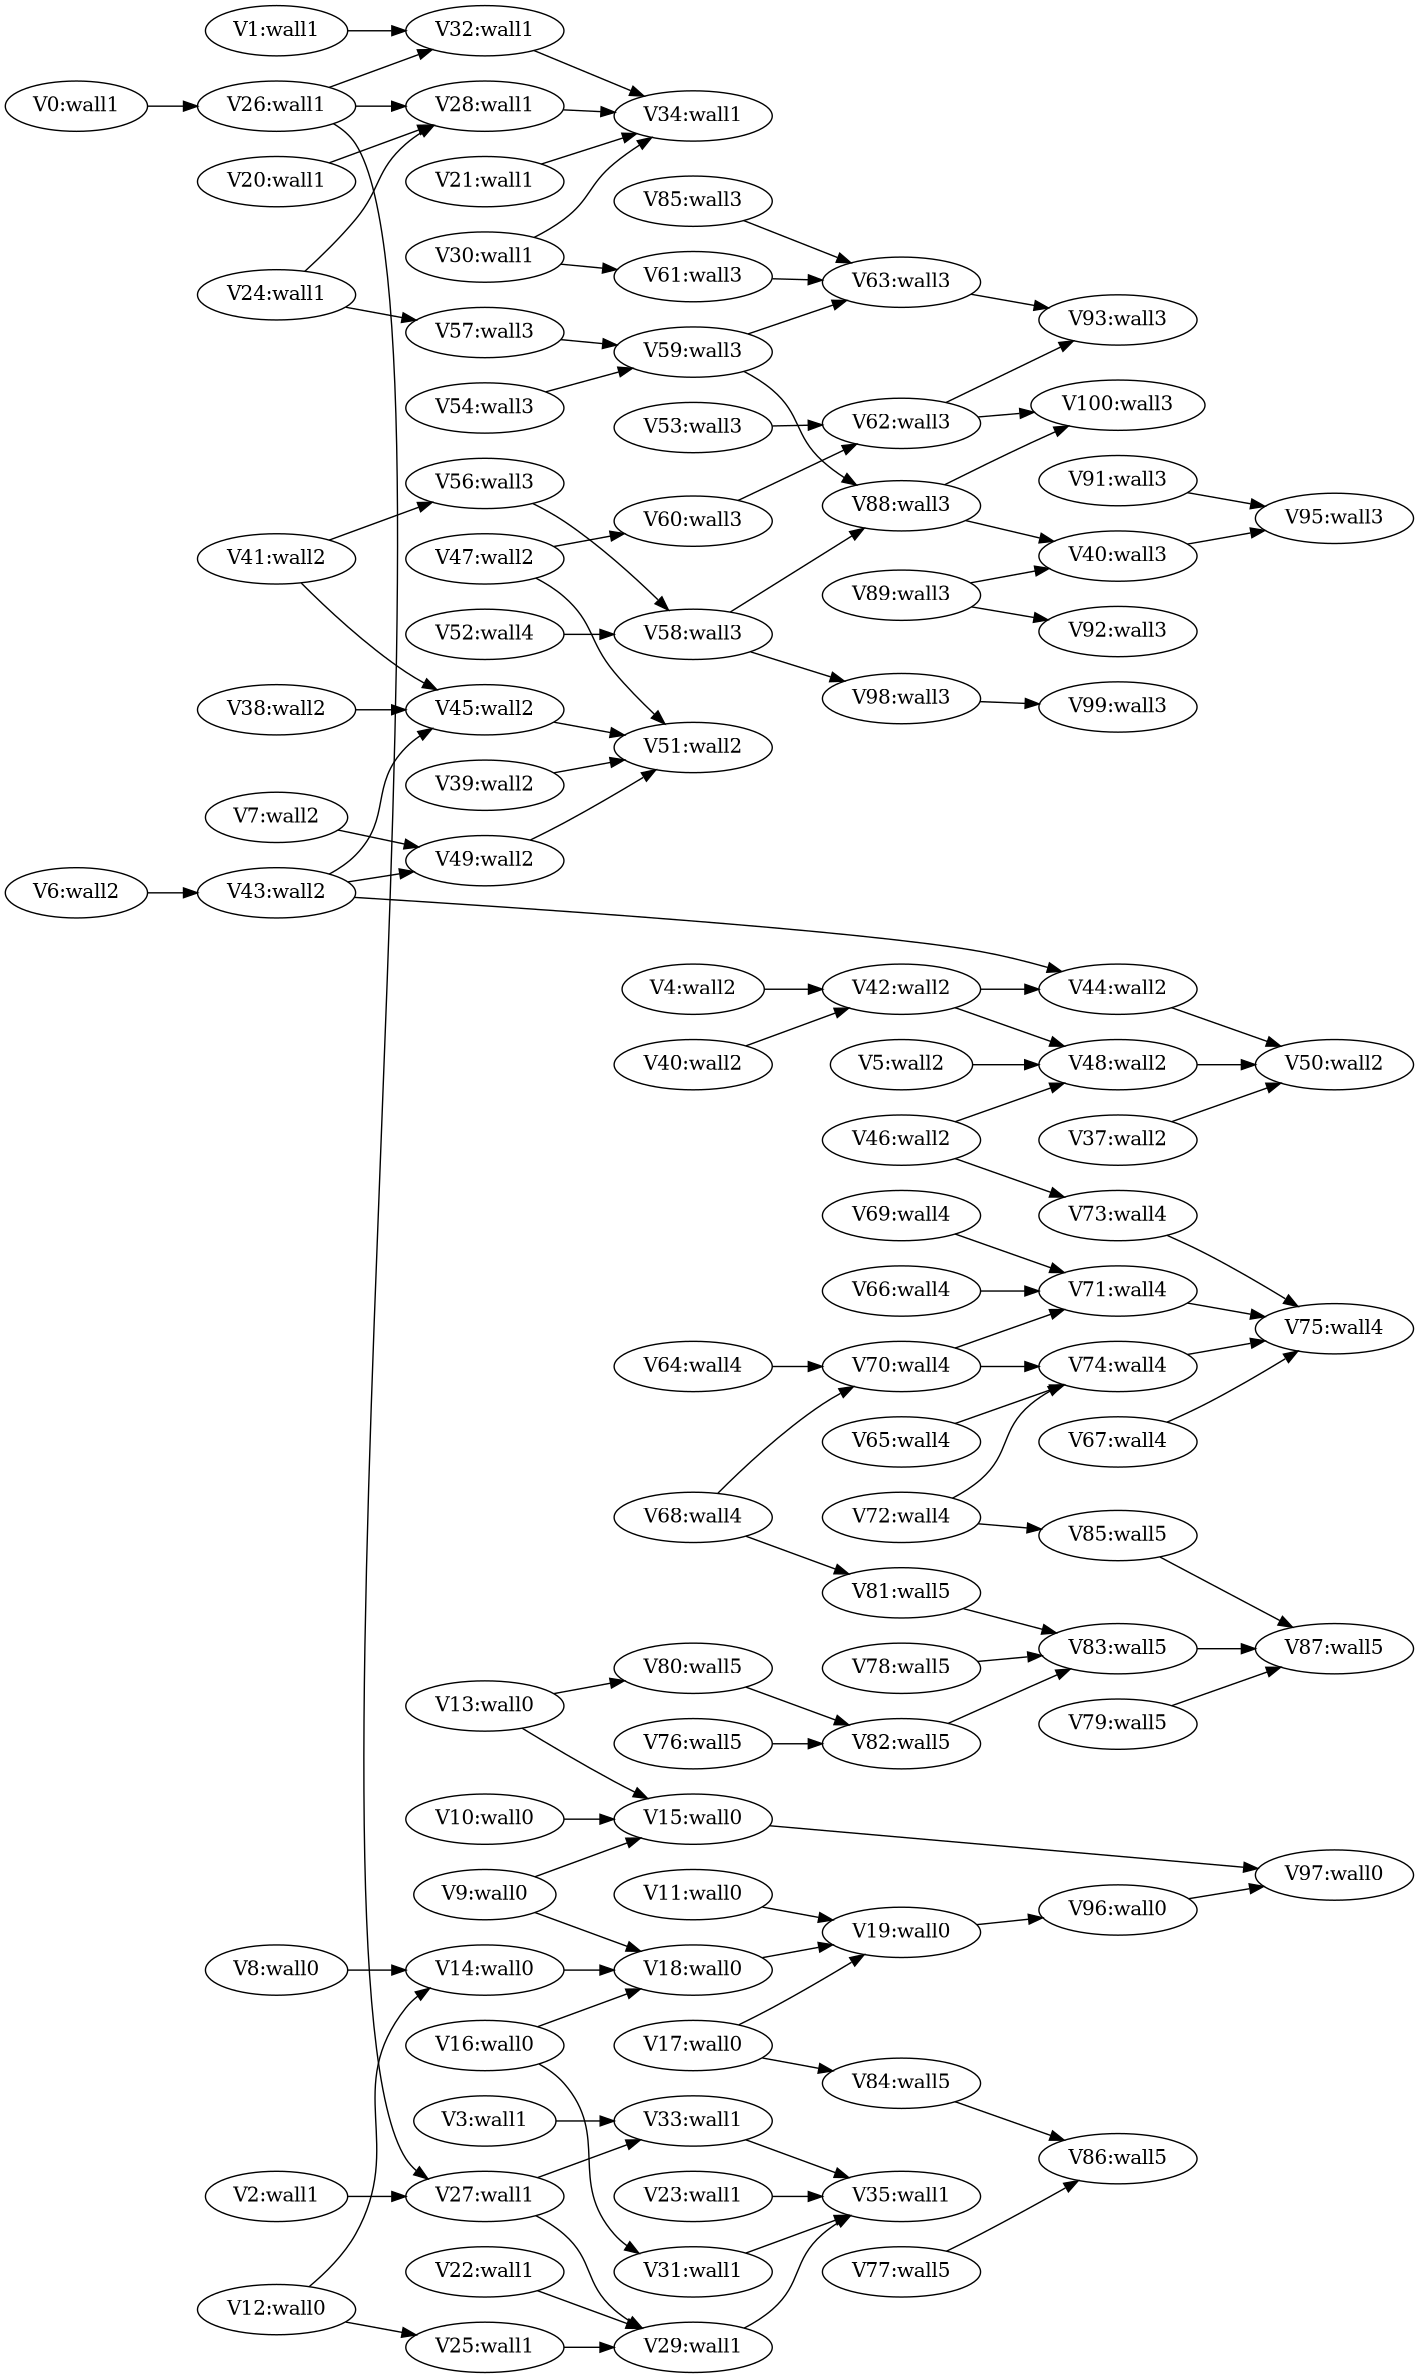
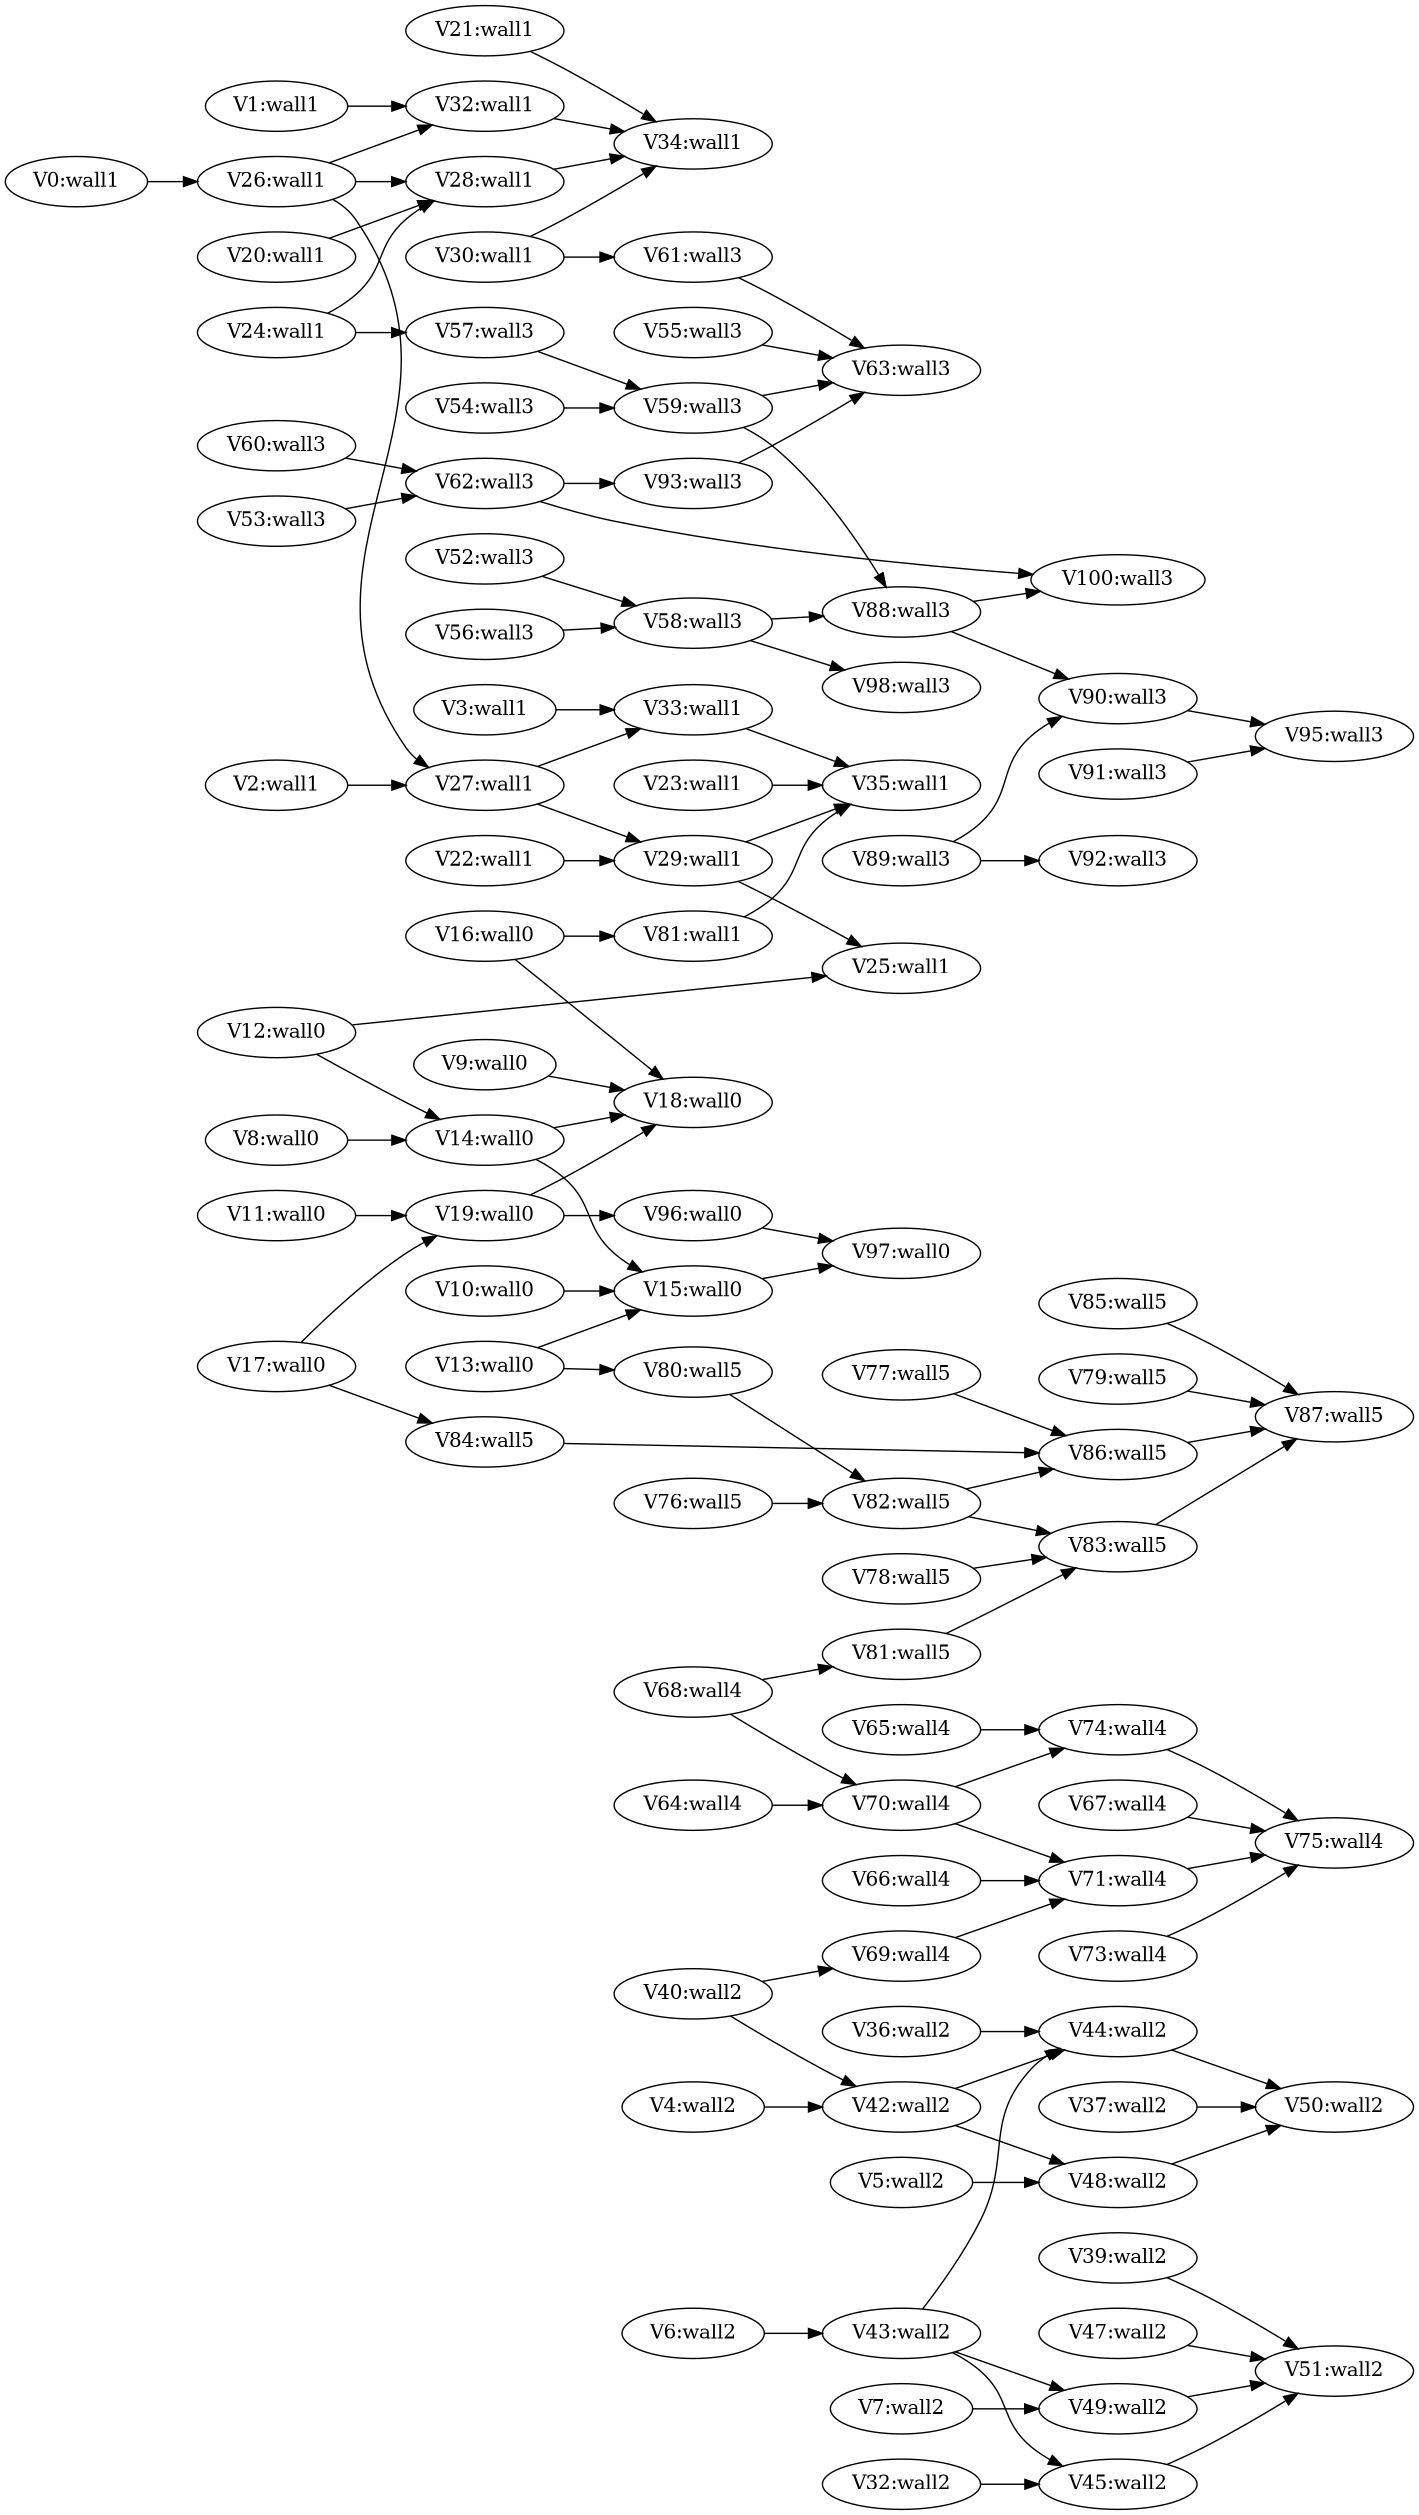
node "V85:wall3": label "V85:wall3" -> "V55:wall3"
edge "V63:wall3" -> "V93:wall3": reversed
edge "V47:wall2" -> "V60:wall3": removed
node "V40:wall3": label "V40:wall3" -> "V90:wall3"
node "V41:wall2": removed
node "V52:wall4": label "V52:wall4" -> "V52:wall3"
node "V99:wall3": removed
node "V38:wall2": label "V38:wall2" -> "V32:wall2"
node "V46:wall2": removed
edge "V86:wall5" -> "V87:wall5": added
edge "V82:wall5" -> "V86:wall5": added
node "V72:wall4": removed
edge "V9:wall0" -> "V15:wall0": now "V14:wall0" -> "V15:wall0"
edge "V18:wall0" -> "V19:wall0": reversed
edge "V40:wall2" -> "V69:wall4": added
node "V36:wall2": added
node "V31:wall1": label "V31:wall1" -> "V81:wall1"
edge "V25:wall1" -> "V29:wall1": reversed
